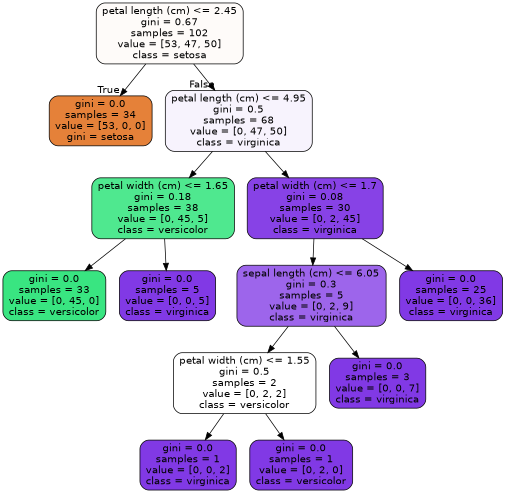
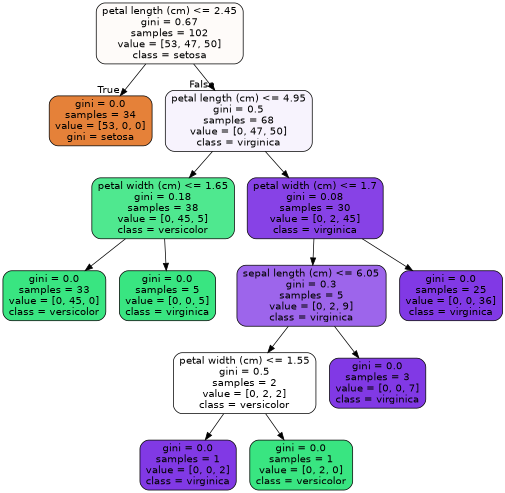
node "gini = 0.0 samples = 5 value = [0, 0, 5] class = virginica": fillcolor #8139e5 -> #39e581
node "gini = 0.0 samples = 1 value = [0, 2, 0] class = versicolor": fillcolor #8139e5 -> #39e581
